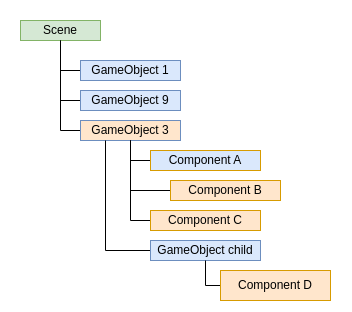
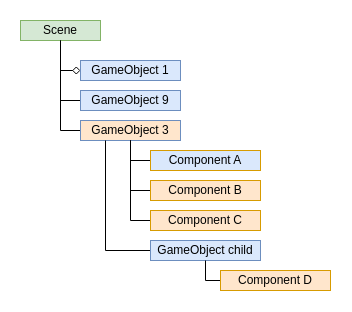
edge "Scene" -- "GameObject 1": arrowhead none -> diamond
node "Component B": moved (226, 191) -> (206, 191)
node "Component D": size 110x30 -> 110x20
